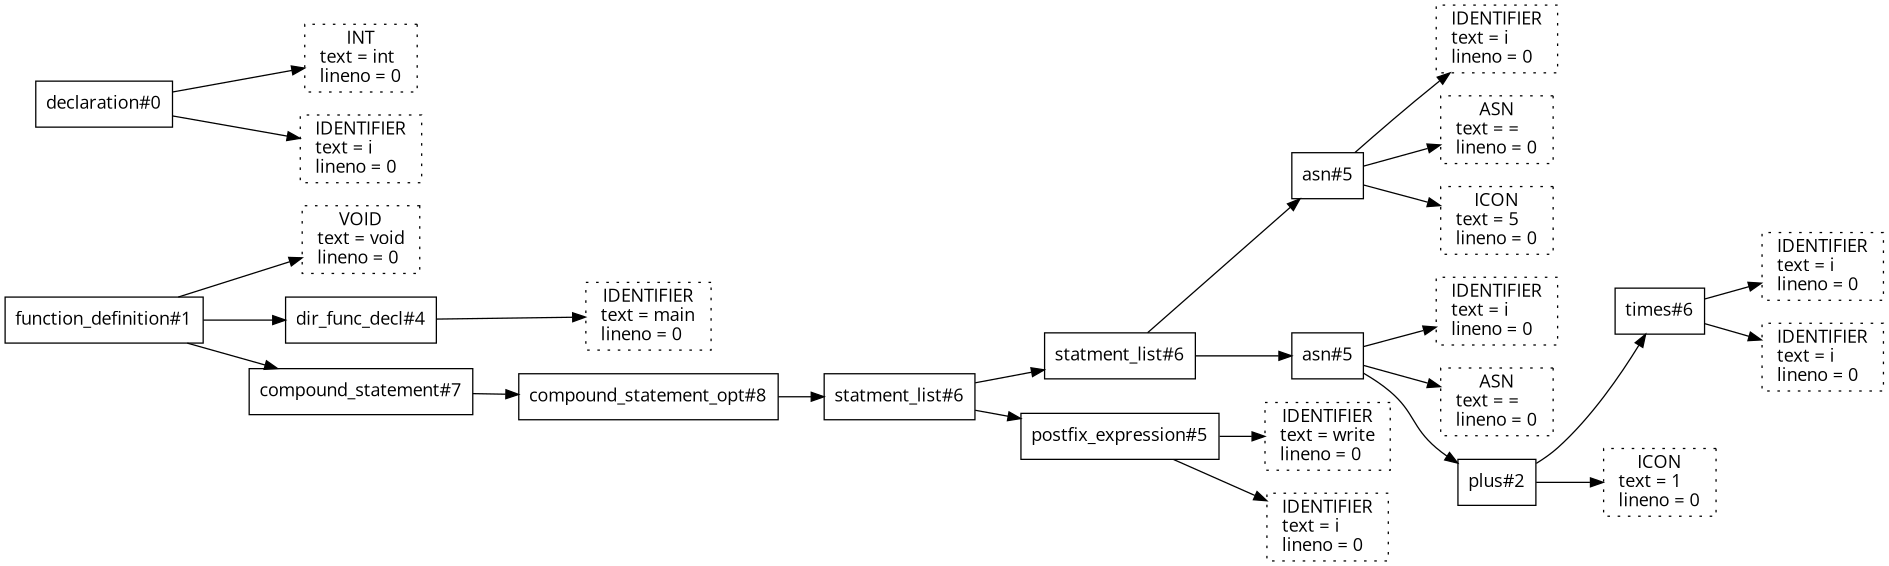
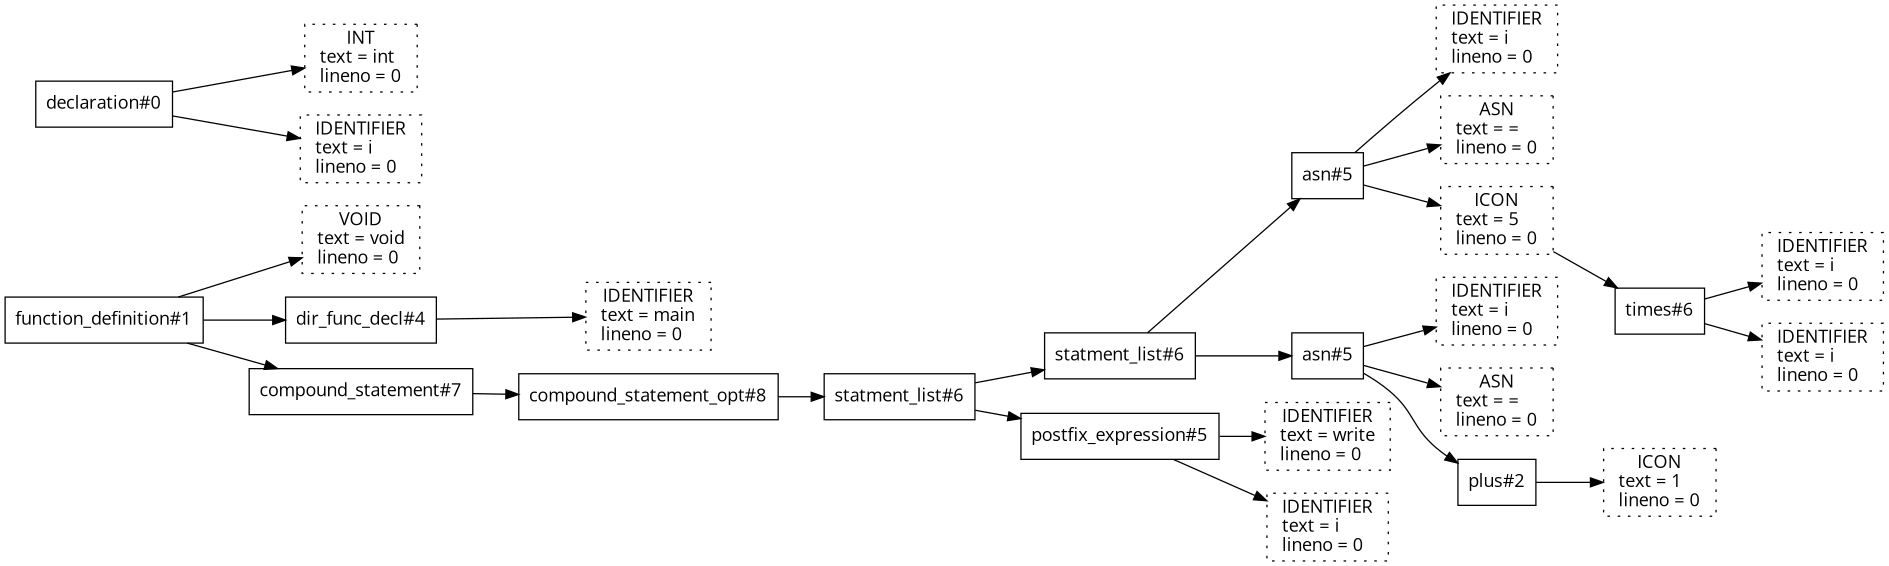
edge "plus#2" -> "times#6": now "ICON text = 5 lineno = 0" -> "times#6"
